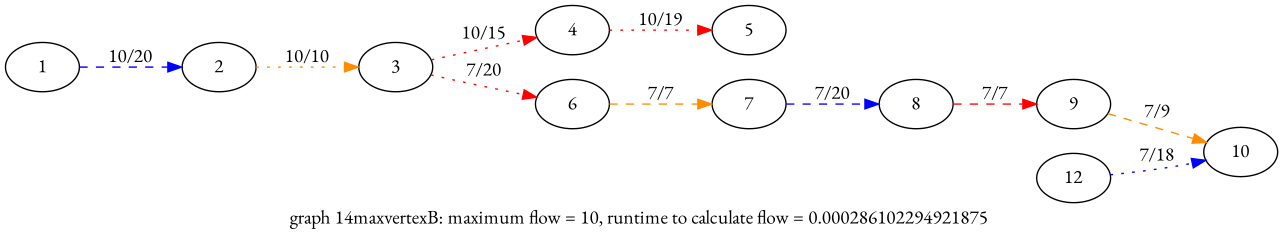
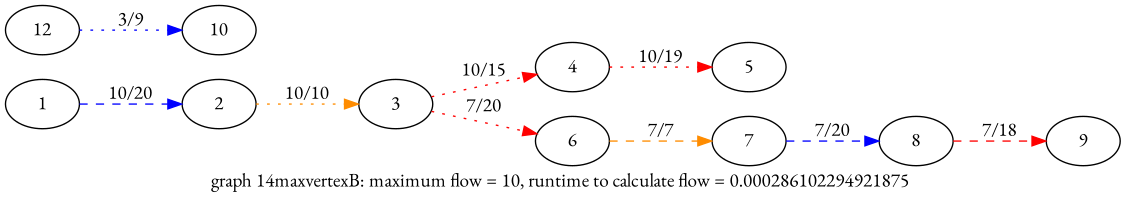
edge "8" -> "9": label " 7/7 " -> " 7/18 "
edge "9" -> "10": removed, label "7/9"
edge "12" -> "10": label " 7/18 " -> " 3/9 "
